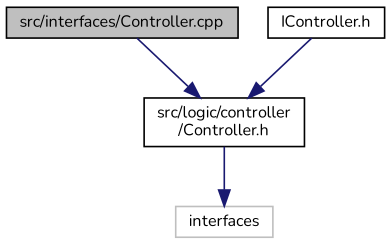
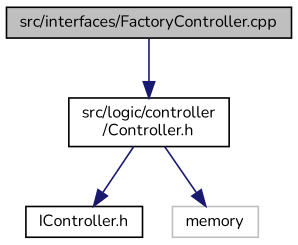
node "src/interfaces/Controller.cpp": label "src/interfaces/Controller.cpp" -> "src/interfaces/FactoryController.cpp"
edge "IController.h" -> "src/logic/controller /Controller.h": reversed
node "interfaces": label "interfaces" -> "memory"
